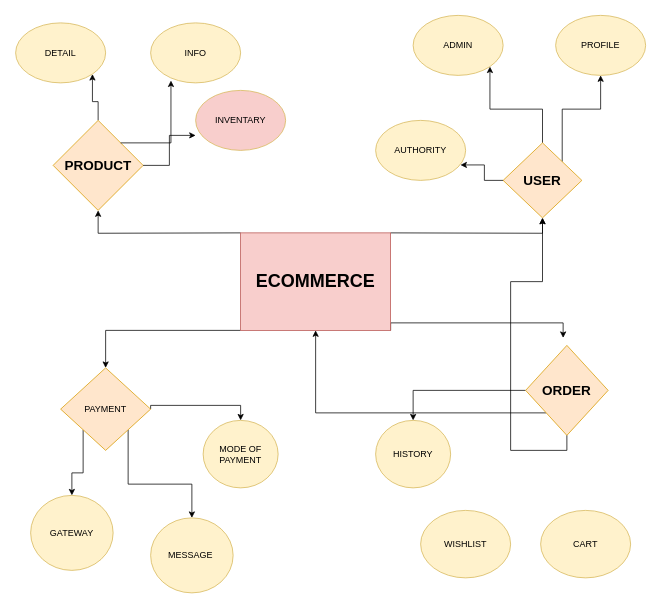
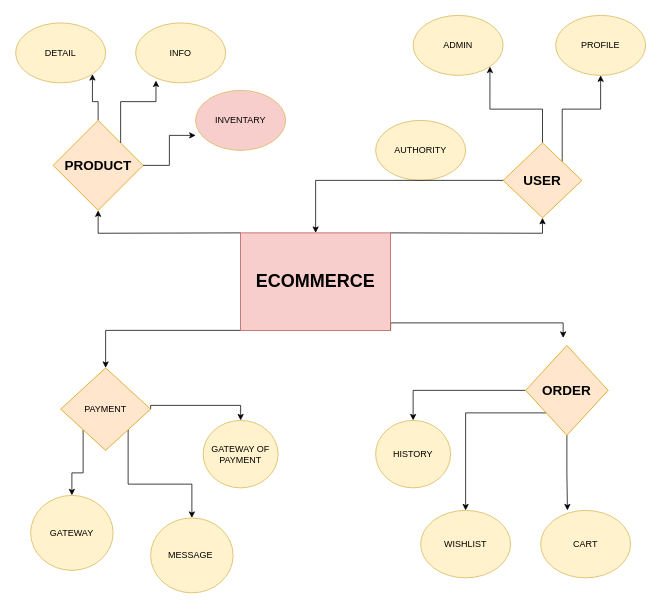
node "INFO": moved (195, 53) -> (180, 53)
edge "USER" -> "AUTHORITY": now "USER" -> "ECOMMERCE"
edge "ORDER" -> "USER": now "ORDER" -> "CART"
edge "ORDER" -> "ECOMMERCE": now "ORDER" -> "WISHLIST"
node "MODE OF PAYMENT": label "MODE OF PAYMENT" -> "GATEWAY OF PAYMENT"
